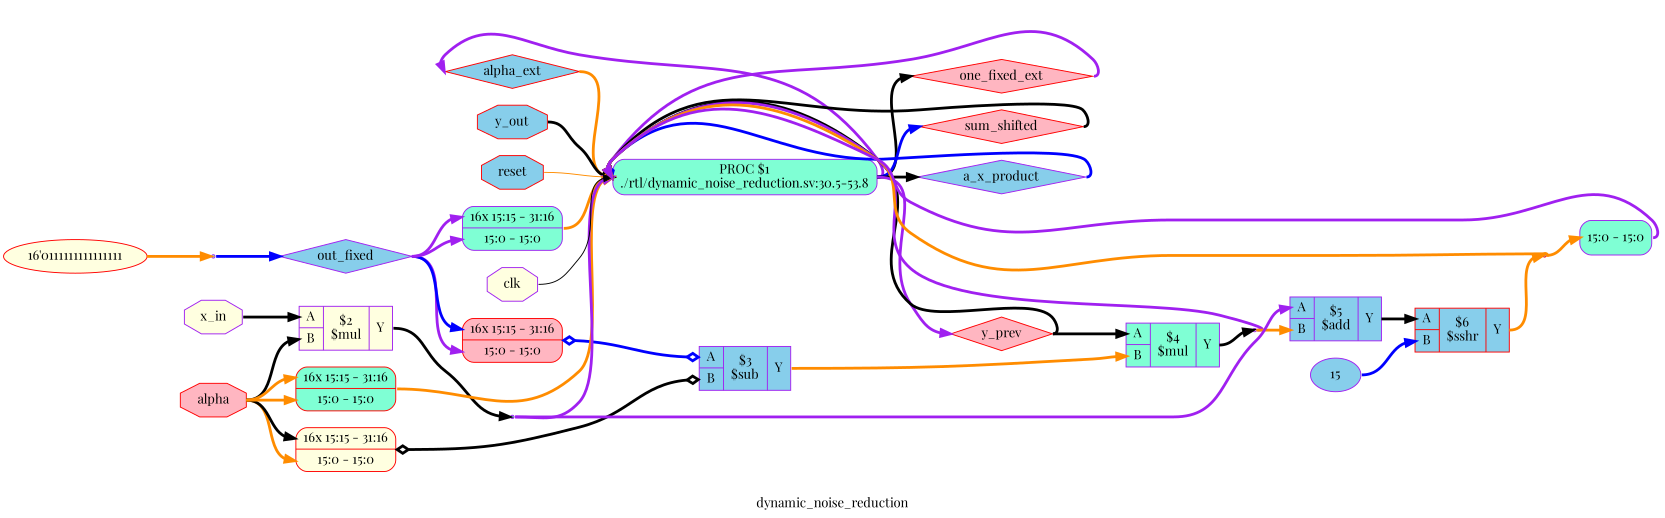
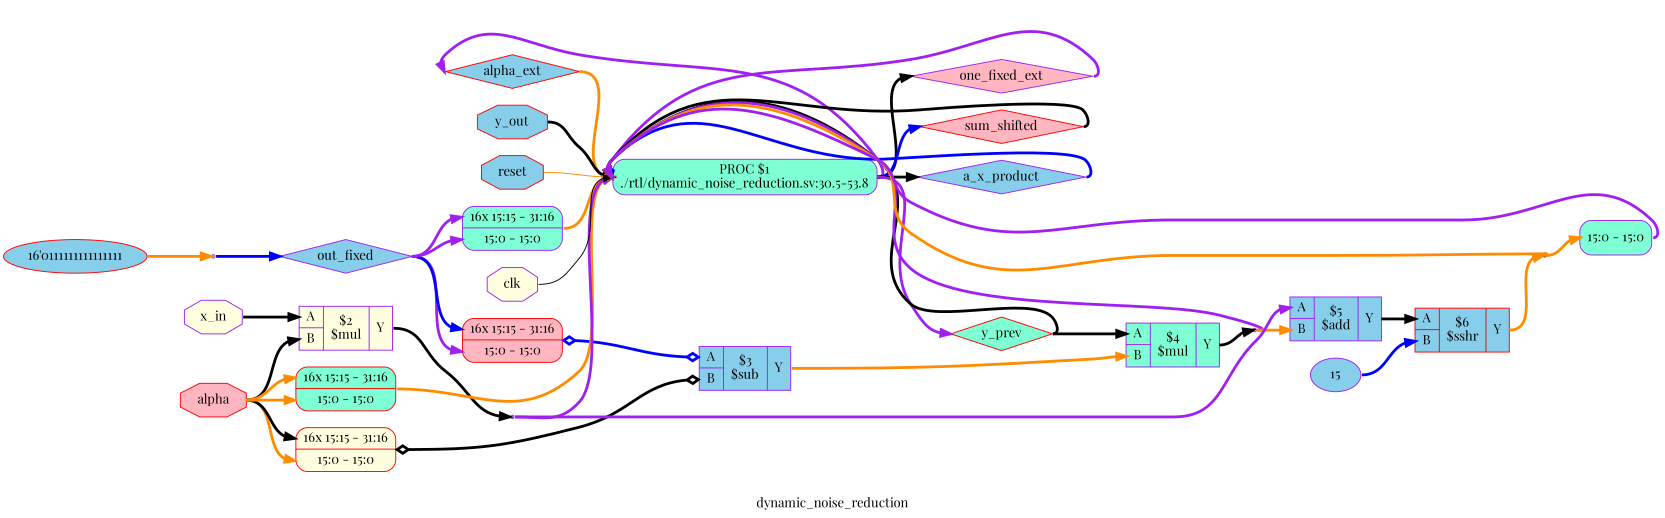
node "one_fixed_ext": color red -> purple
node "16'0111111111111111": fillcolor lightyellow -> skyblue
node "y_prev": fillcolor lightpink -> aquamarine
